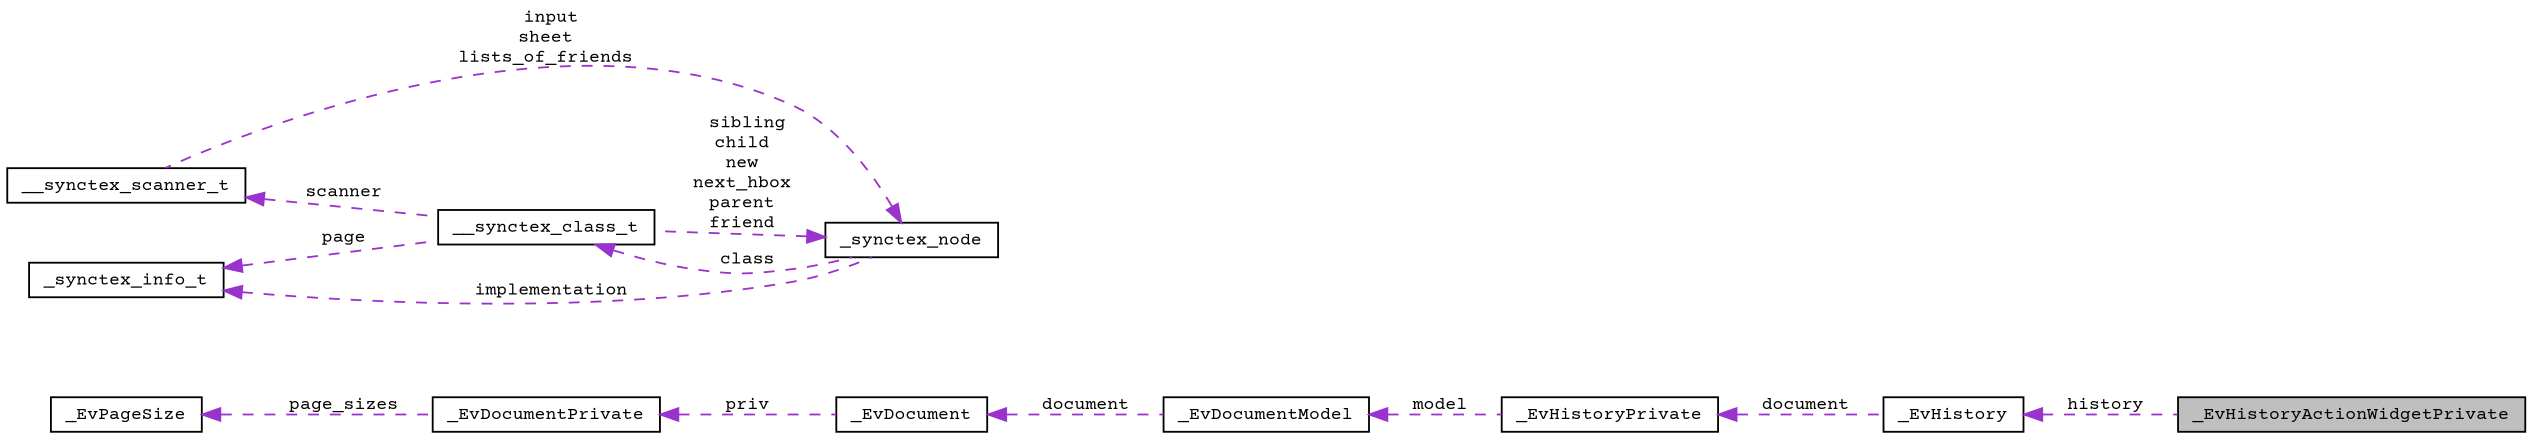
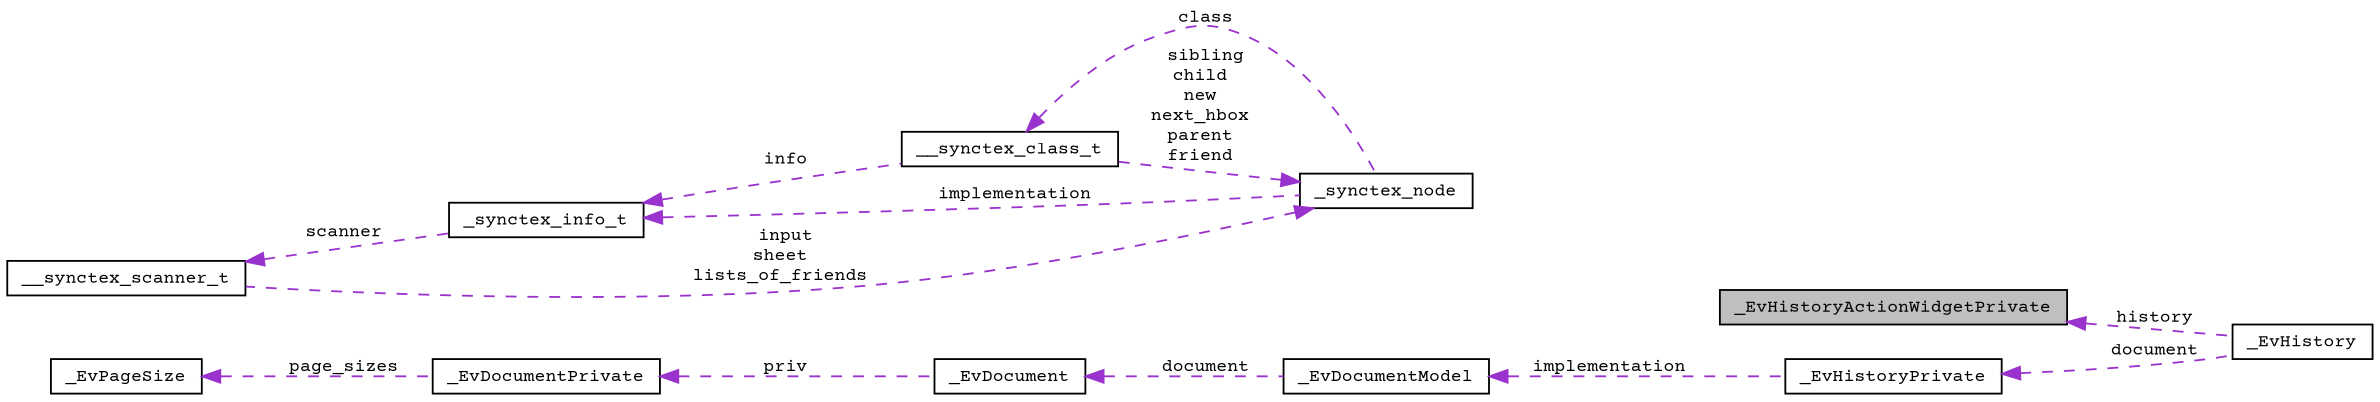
edge "__synctex_class_t" -> "__synctex_scanner_t": now "_synctex_info_t" -> "__synctex_scanner_t"
edge "__synctex_class_t" -> "_synctex_info_t": label " page" -> " info"
edge "_EvHistoryPrivate" -> "_EvDocumentModel": label " model" -> " implementation"
edge "_EvHistoryActionWidgetPrivate" -> "_EvHistory": reversed
